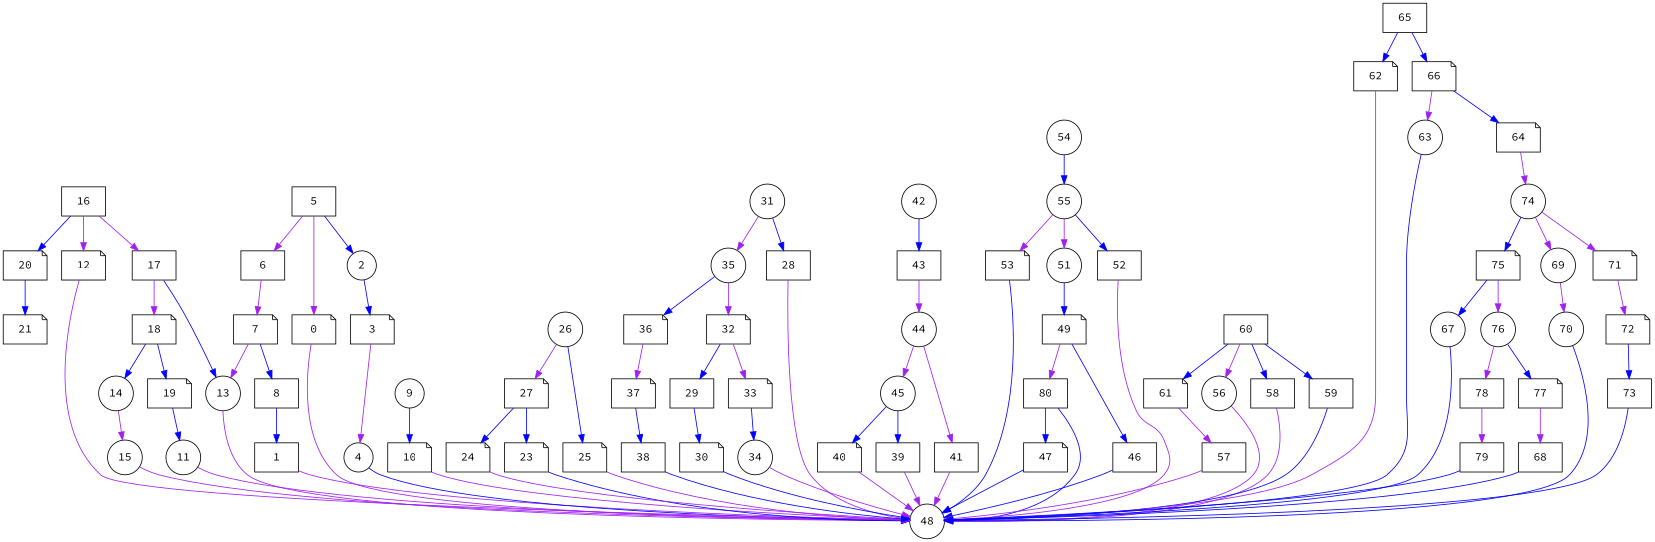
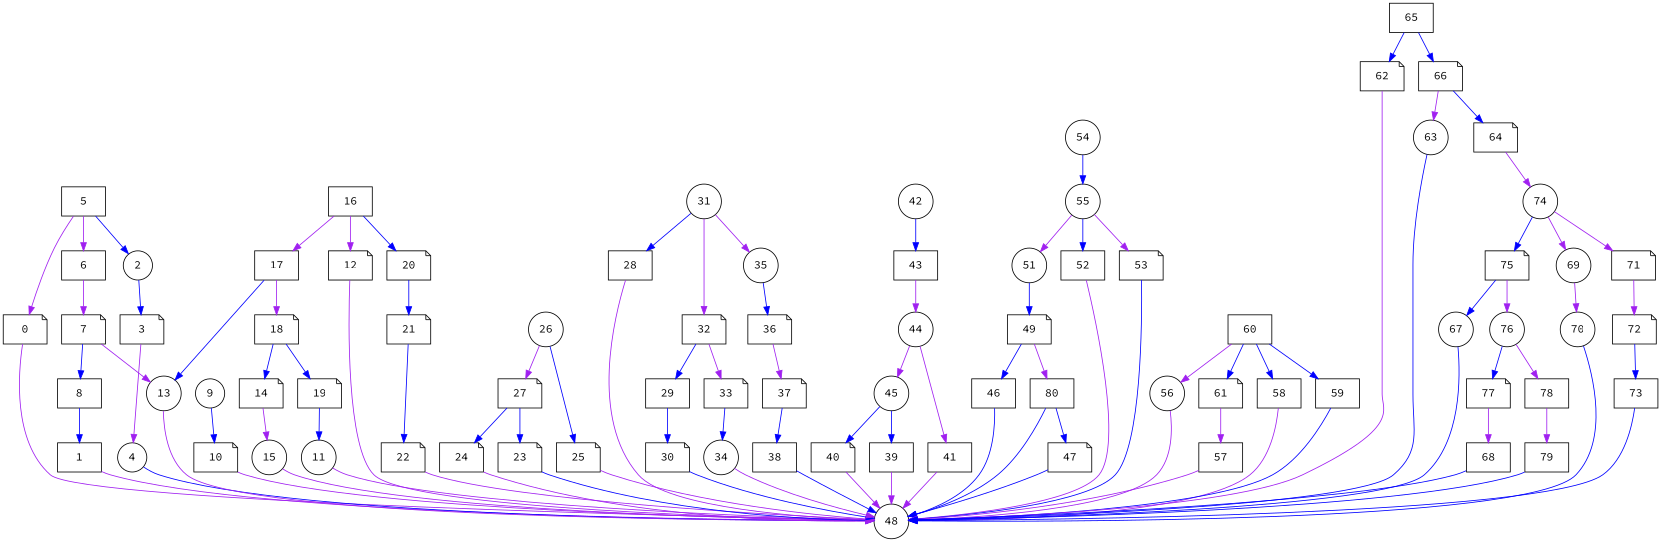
edge "35" -> "32": now "31" -> "32"
node "14": shape circle -> note
node "22": added
